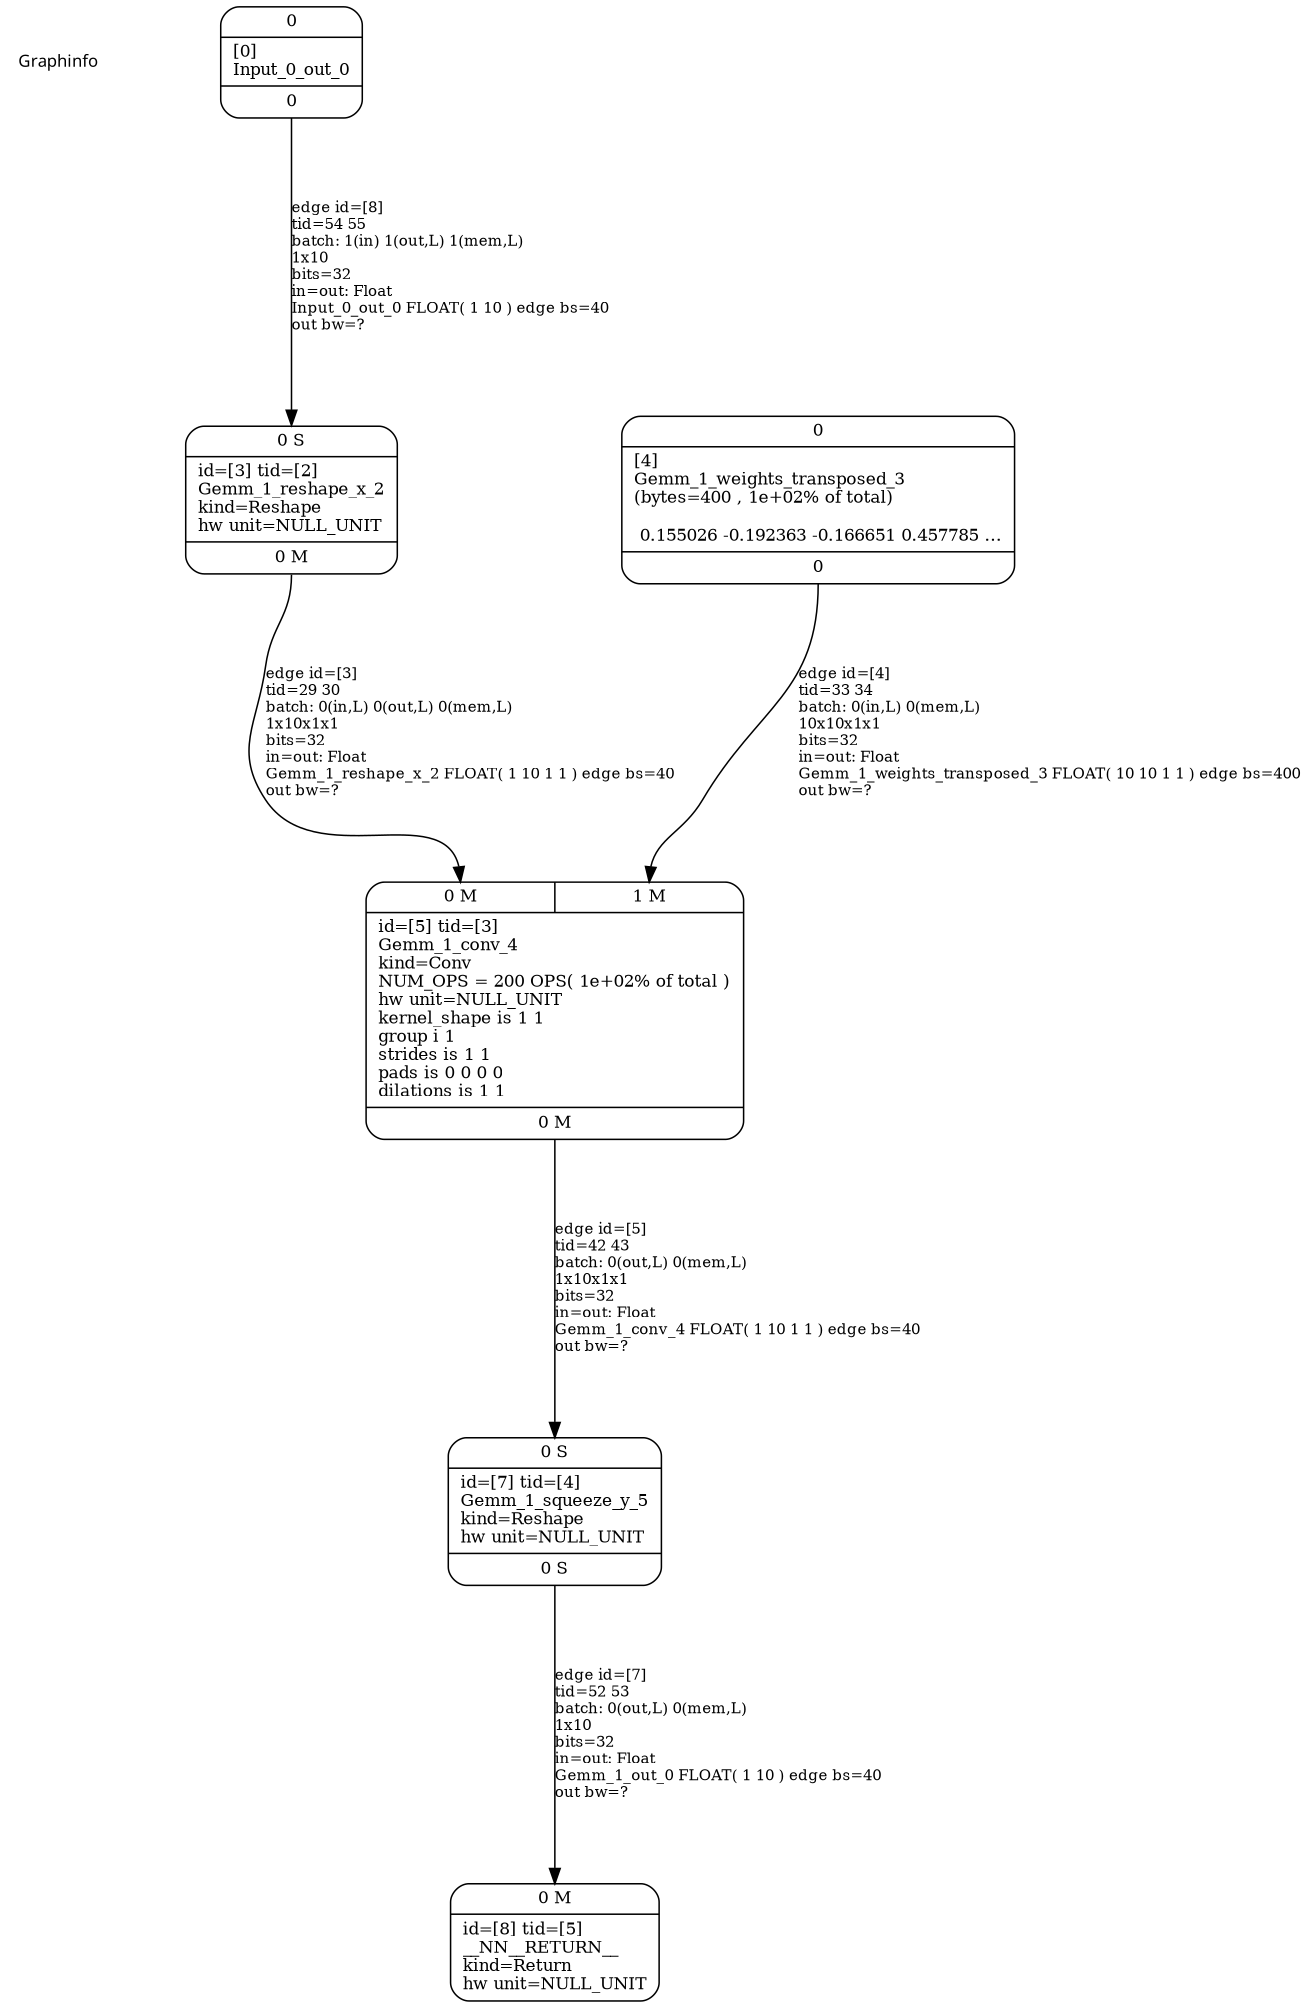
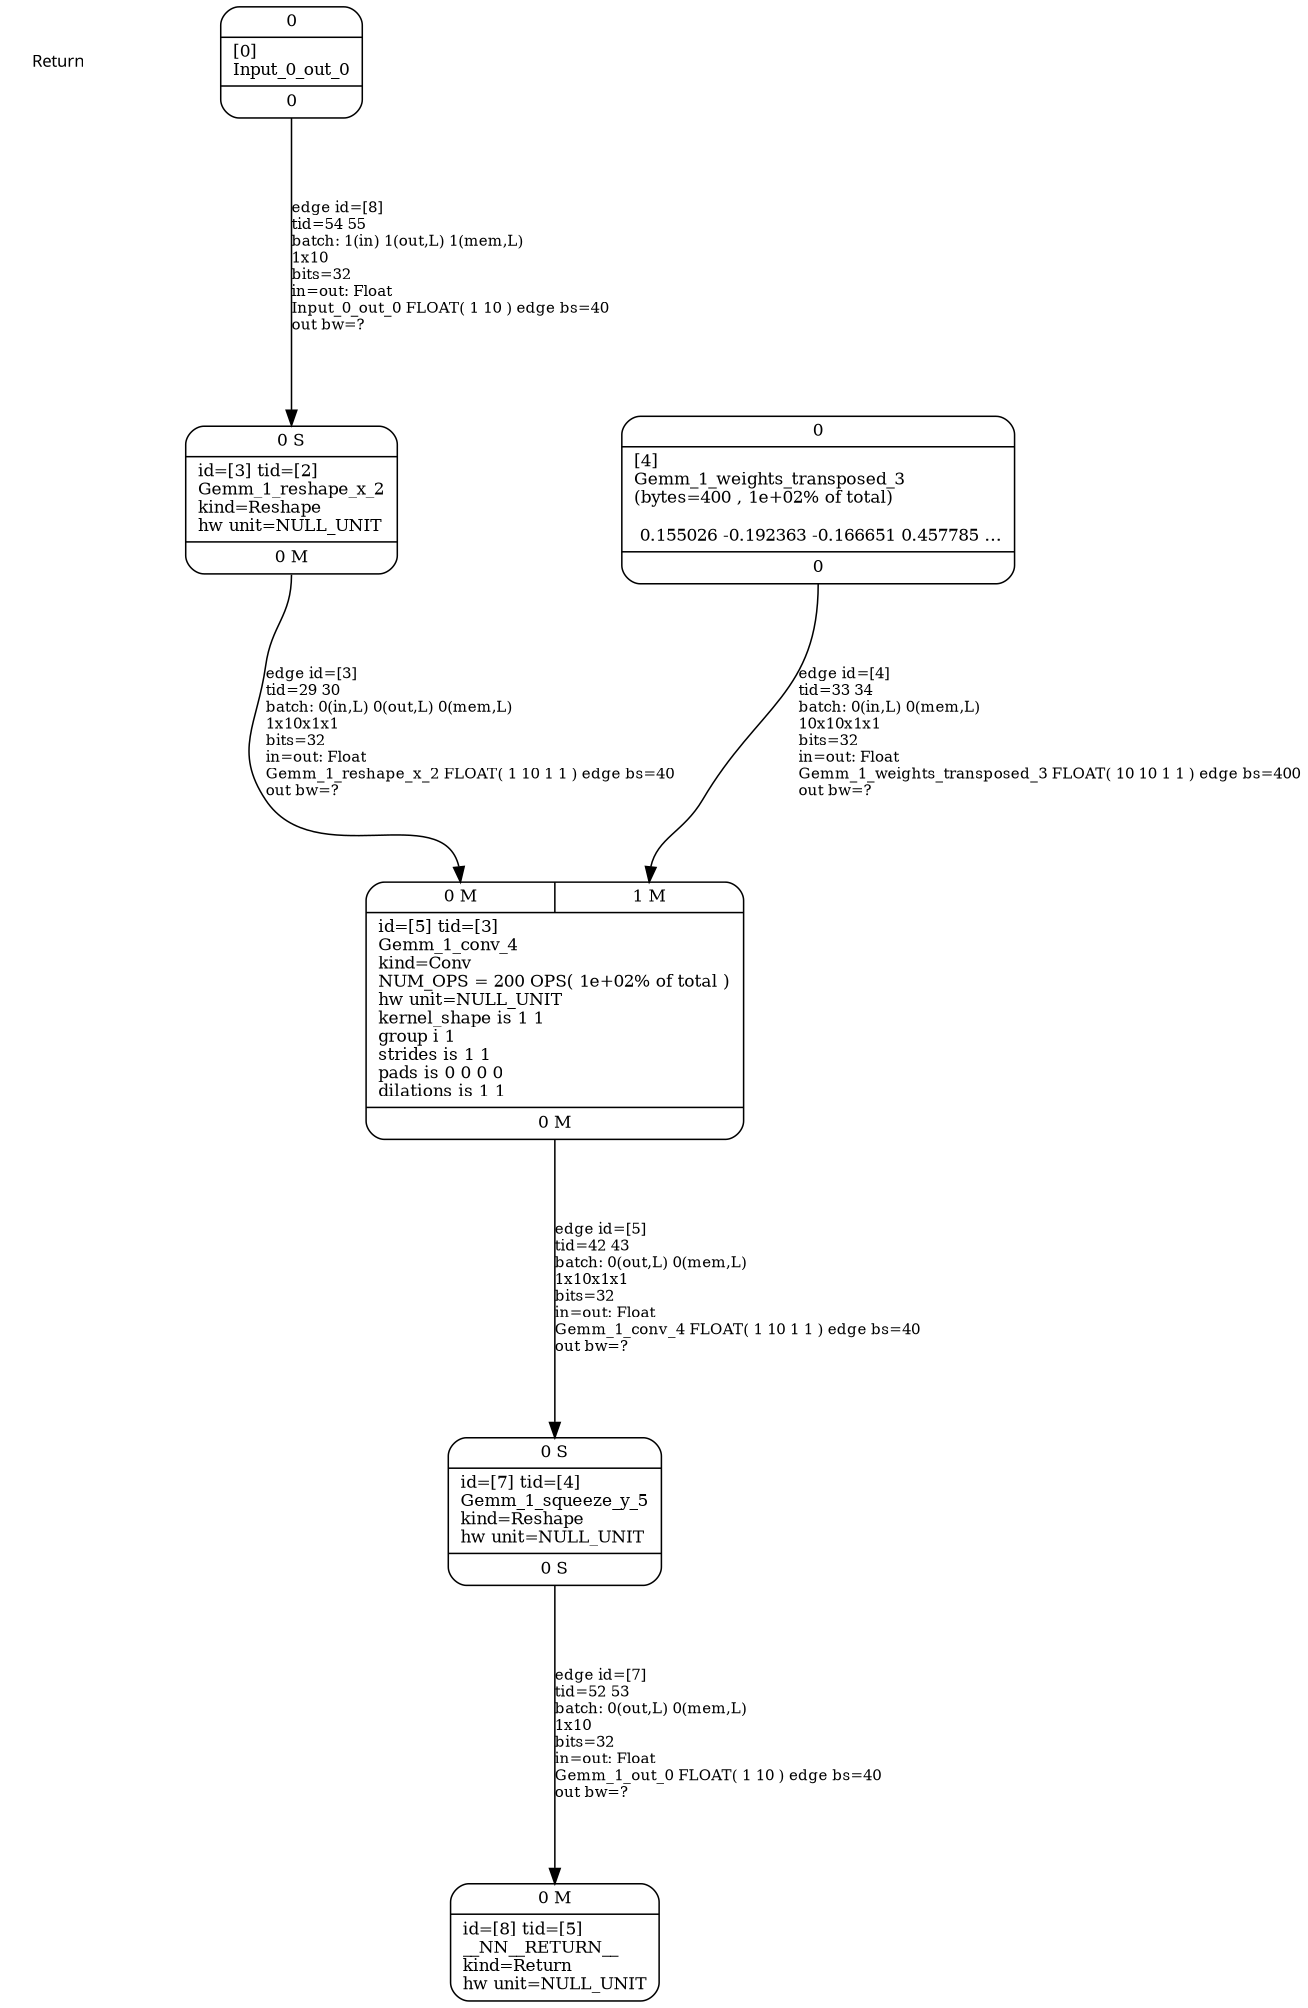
node "Graphinfo": label "Graphinfo" -> "Return"
